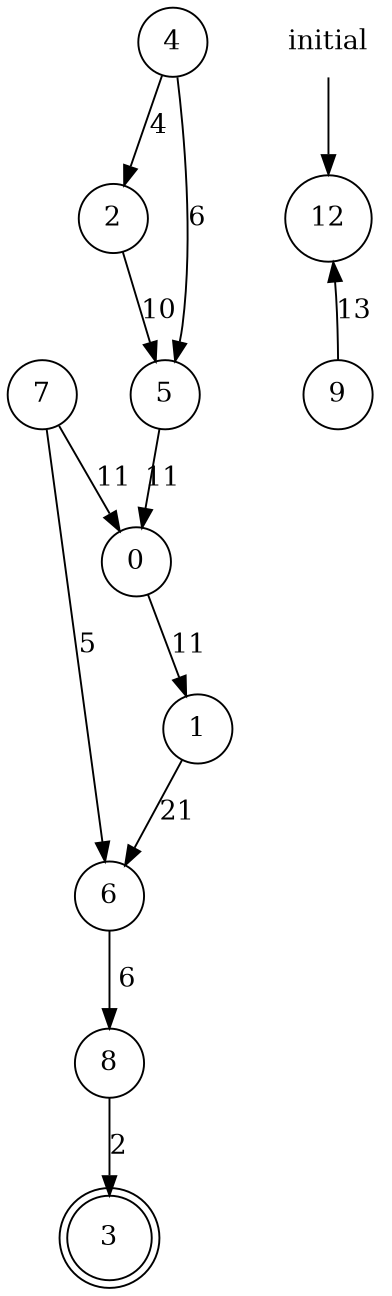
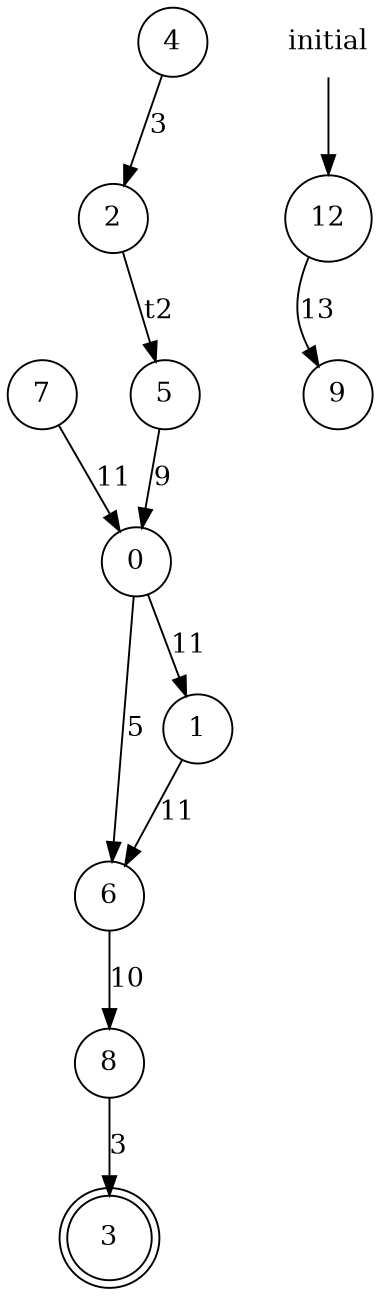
edge "4" -> "2": label "4" -> "3"
edge "4" -> "5": removed, label "6"
edge "2" -> "5": label "10" -> "t2"
edge "9" -> "12": reversed
edge "5" -> "0": label "11" -> "9"
edge "7" -> "6": now "0" -> "6"
edge "1" -> "6": label "21" -> "11"
edge "6" -> "8": label "6" -> "10"
edge "8" -> "3": label "2" -> "3"
